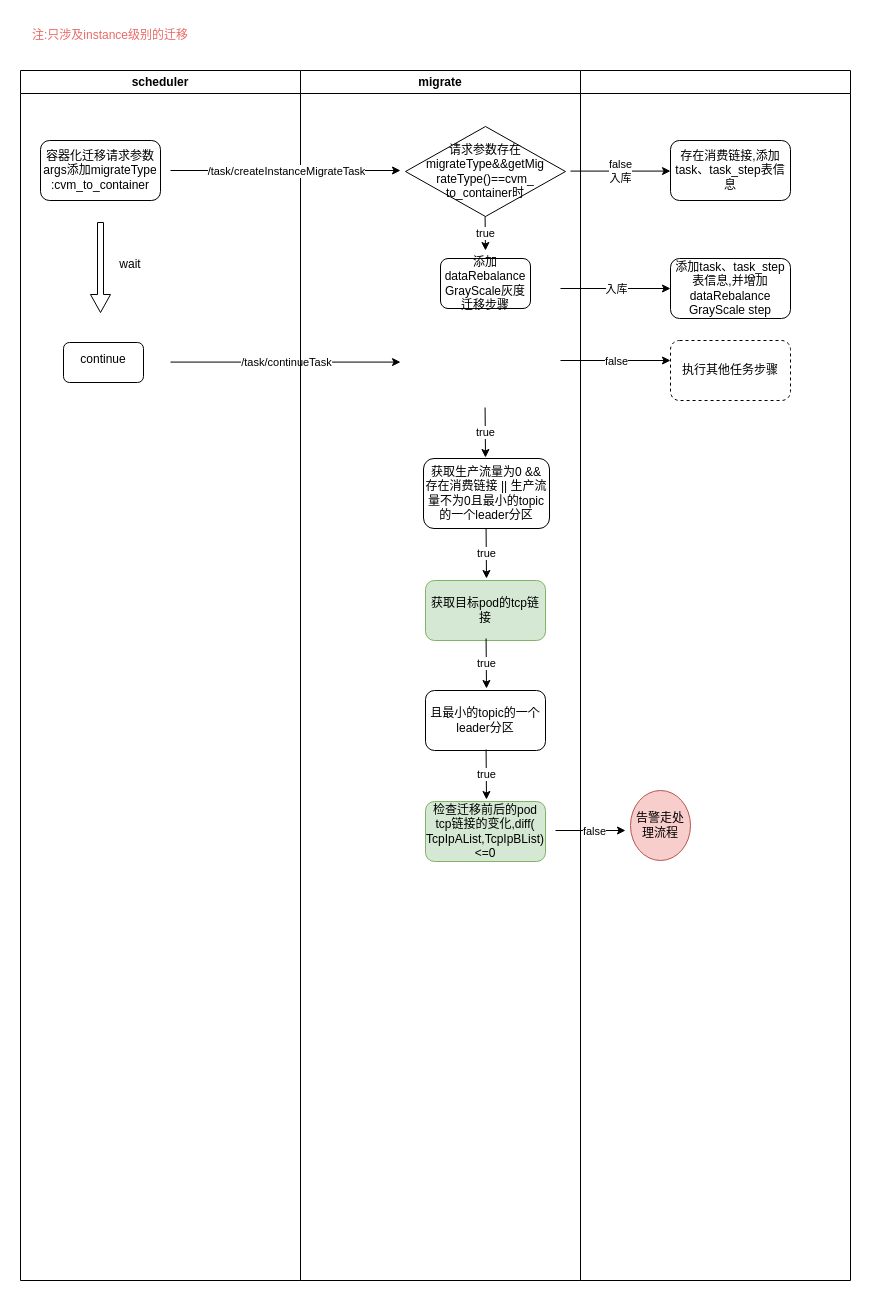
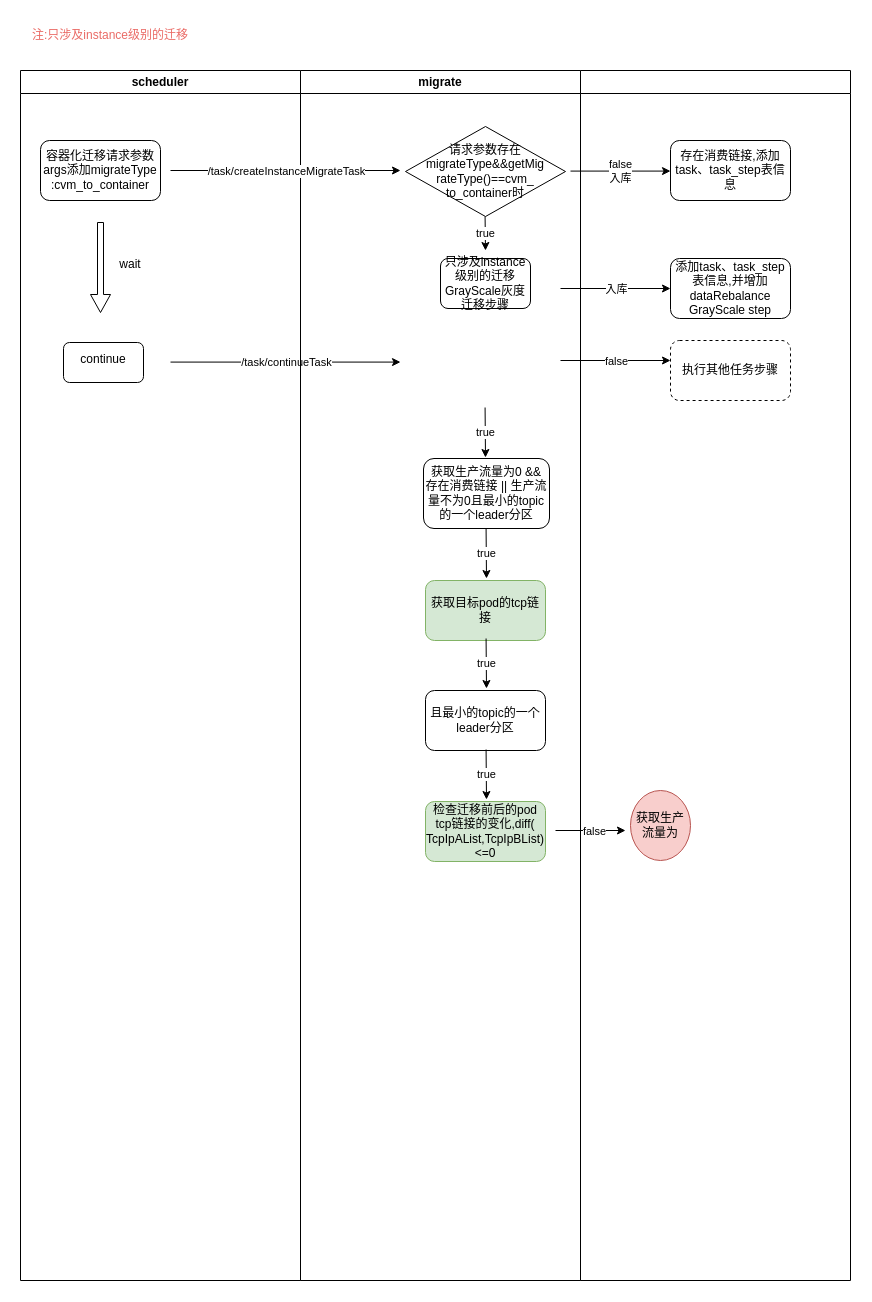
node "添加dataRebalance GrayScale灰度迁移步骤": label "添加dataRebalance GrayScale灰度迁移步骤" -> "只涉及instance级别的迁移 GrayScale灰度迁移步骤"
node "告警走处理流程": label "告警走处理流程" -> "获取生产流量为"
